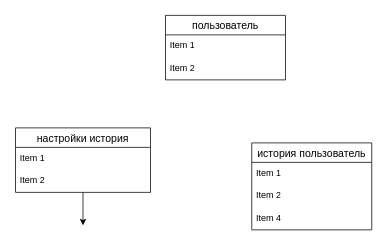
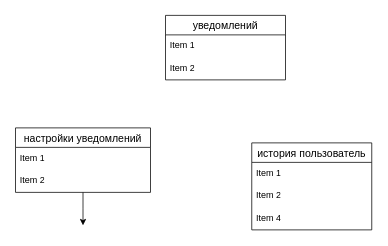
node "пользователь": label "пользователь" -> "уведомлений"
node "настройки история": label "настройки история" -> "настройки уведомлений"
